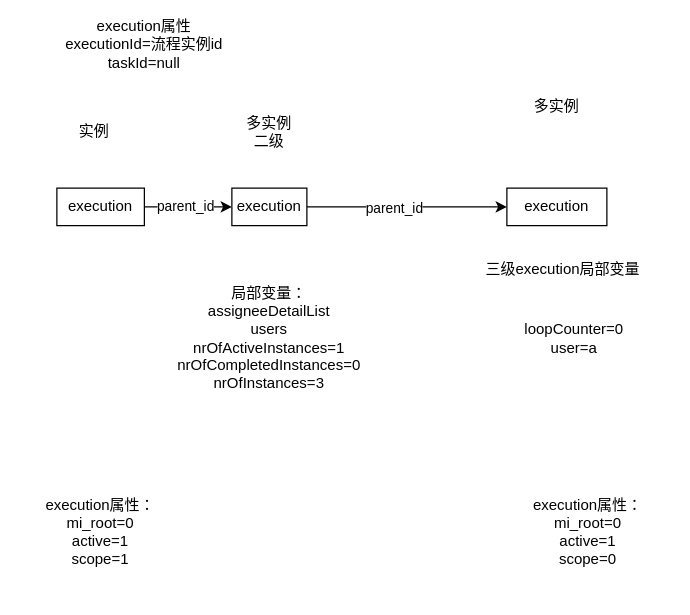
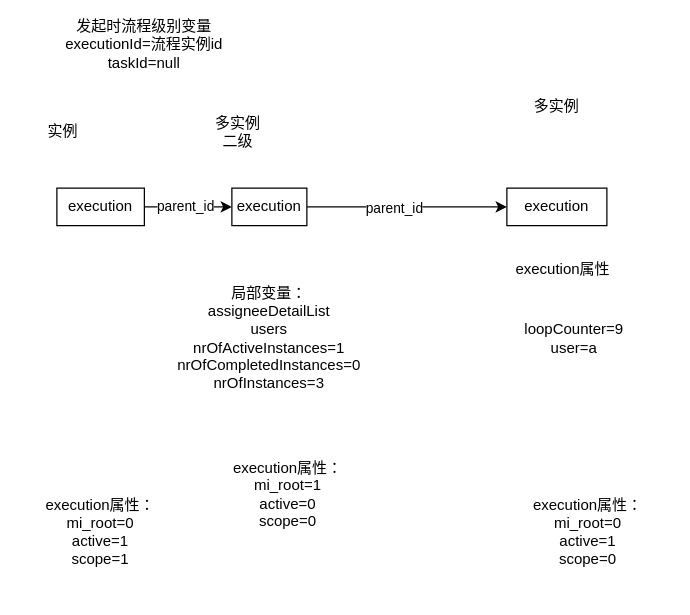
node "execution属性 executionId=流程实例id taskId=null": label "execution属性 executionId=流程实例id taskId=null" -> "发起时流程级别变量 executionId=流程实例id taskId=null"
node "实例": moved (94, 132) -> (63, 132)
node "多实例 二级": moved (269, 132) -> (238, 132)
node "三级execution局部变量": label "三级execution局部变量" -> "execution属性"
node "loopCounter=0 user=a": label "loopCounter=0 user=a" -> "loopCounter=9 user=a"
node "execution属性： mi_root=1 active=0 scope=0": added
